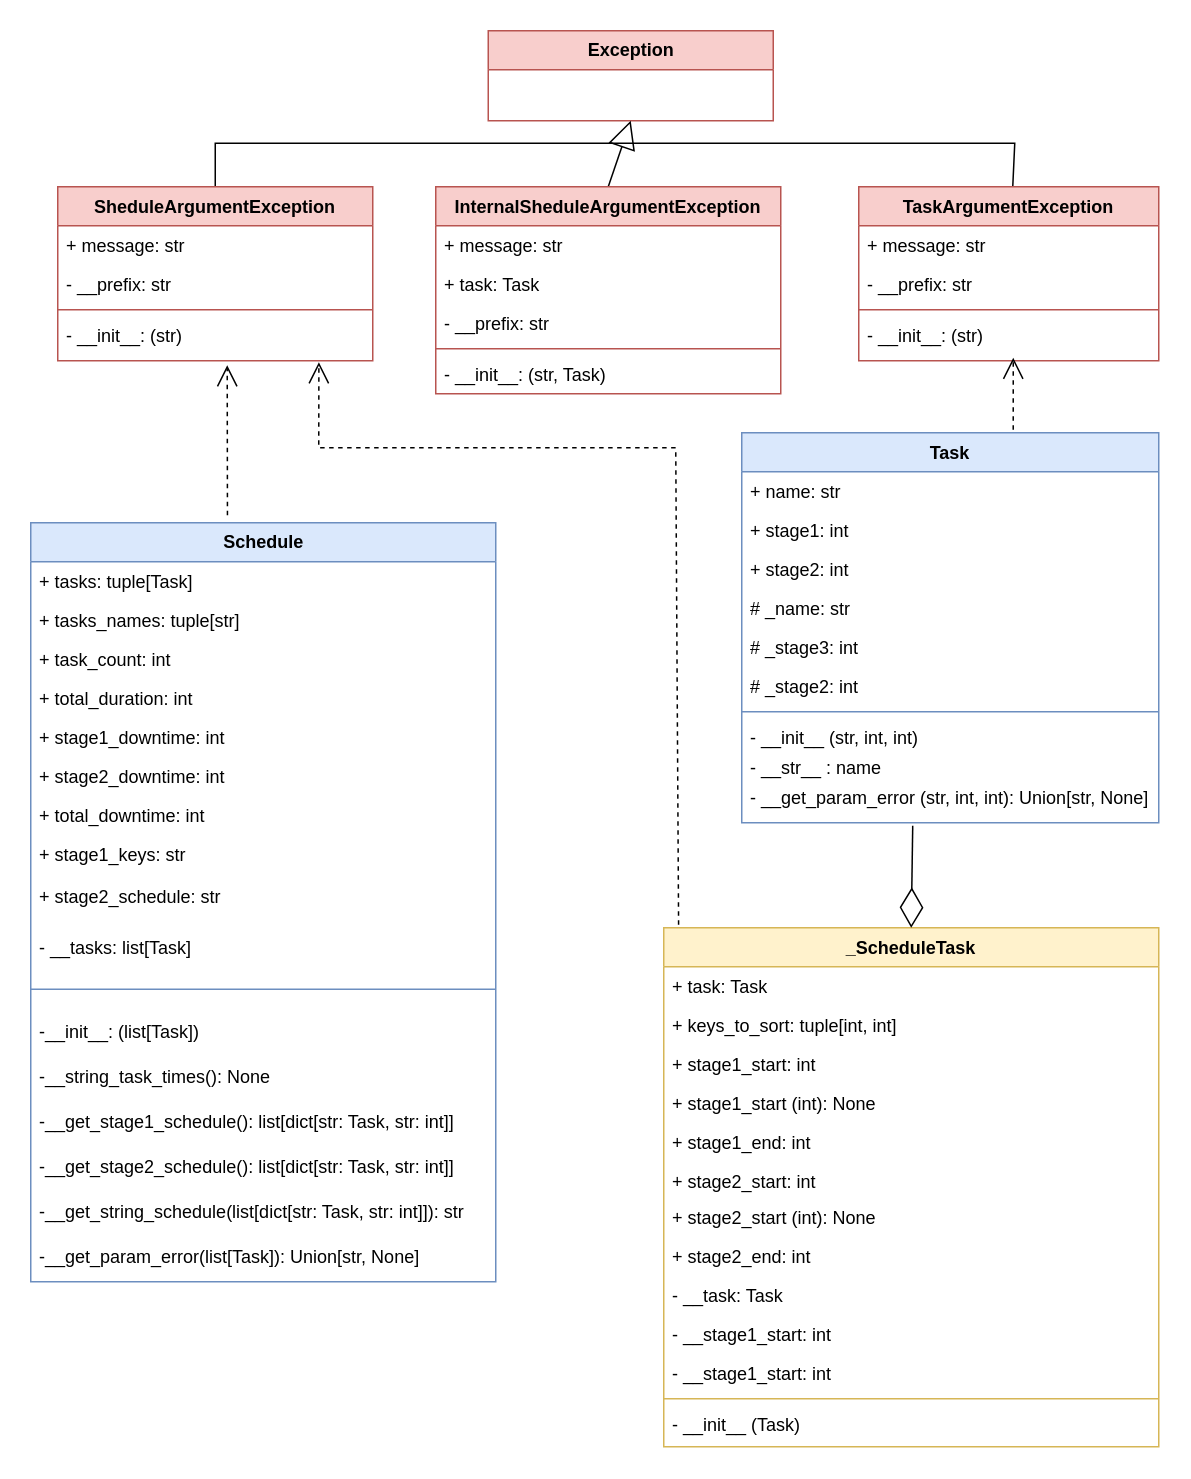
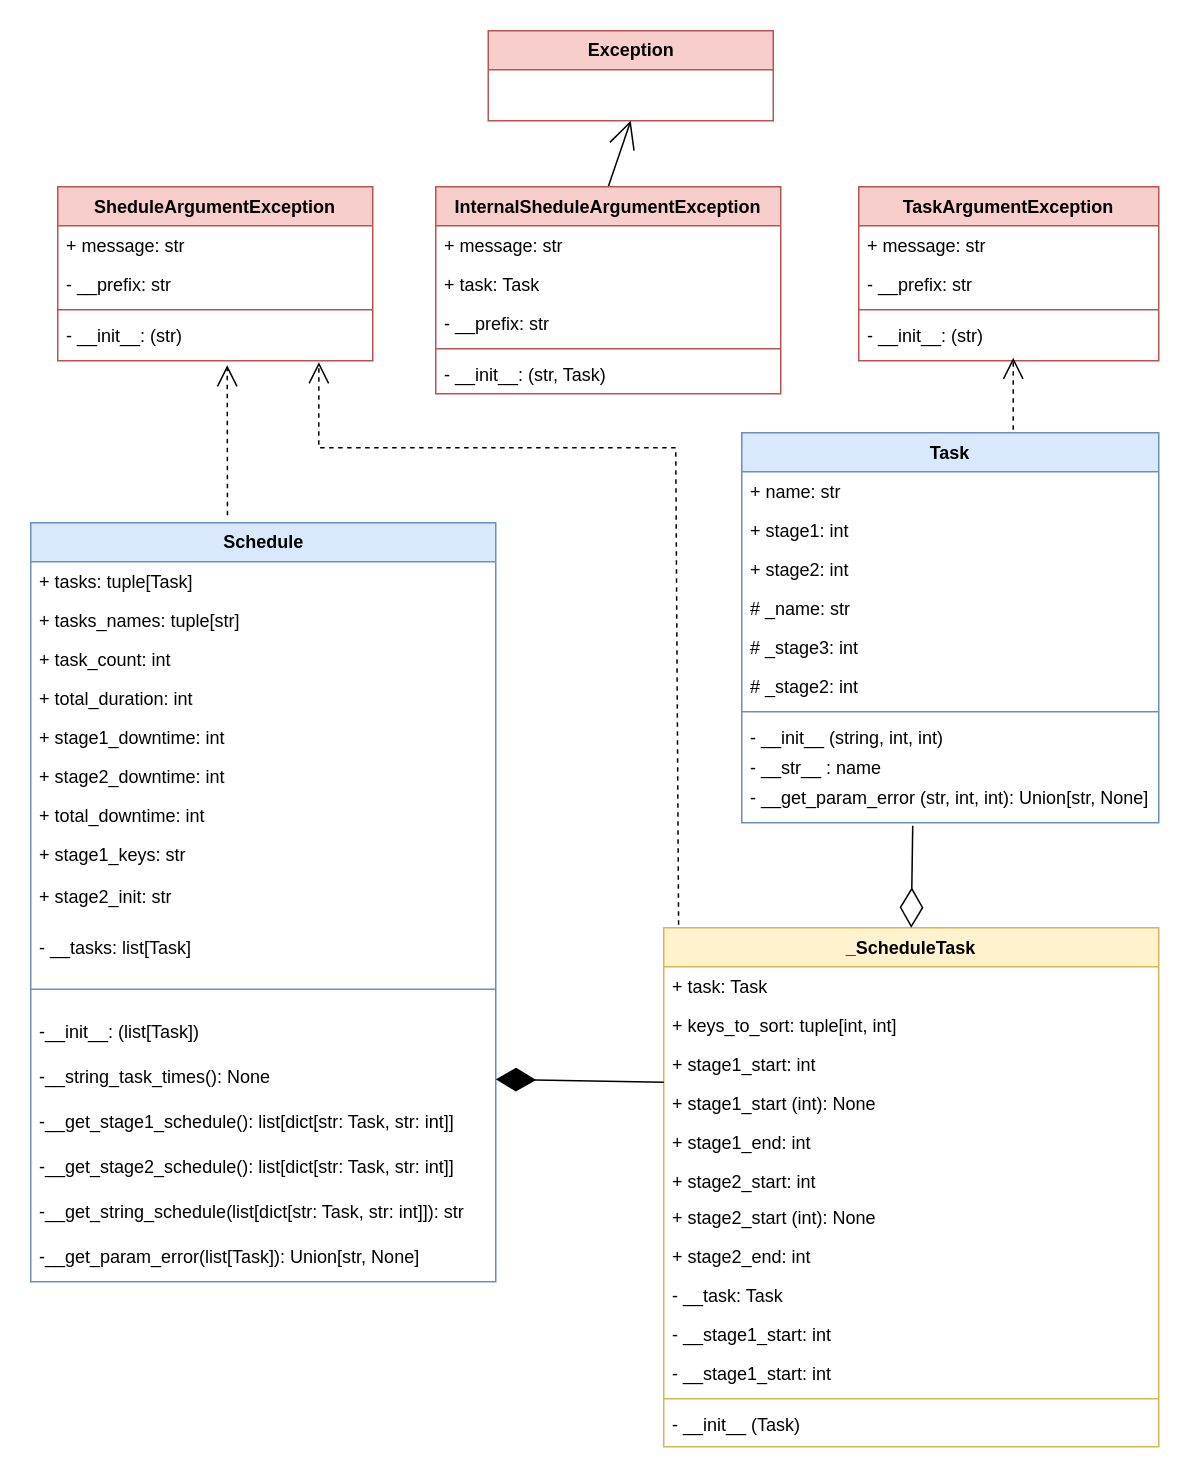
edge "SheduleArgumentException" -- "TaskArgumentException": removed
edge "InternalSheduleArgumentException" -> "Exception": arrowhead block -> open
node "- __init__ (str, int, int)": label "- __init__ (str, int, int)" -> "- __init__ (string, int, int)"
node "+ stage2_schedule: str": label "+ stage2_schedule: str" -> "+ stage2_init: str"
edge "+ stage1_start: int" -> "-__string_task_times(): None": added
